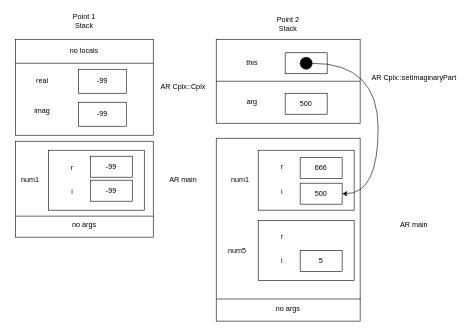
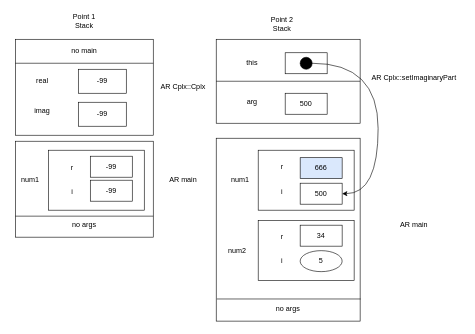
node "Point 2 Stack": moved (288, 24) -> (282, 24)
node "no locals": label "no locals" -> "no main"
node "666": fillcolor #ffffff -> #dae8fc
node "34": added
node "num5": label "num5" -> "num2"
node "5": shape rectangle -> ellipse
